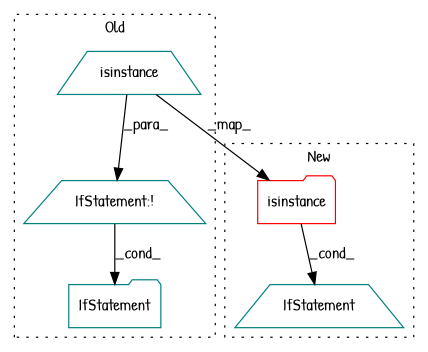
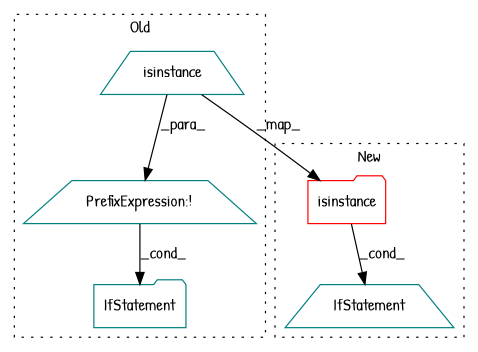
node "IfStatement:!": label "IfStatement:!" -> "PrefixExpression:!"
